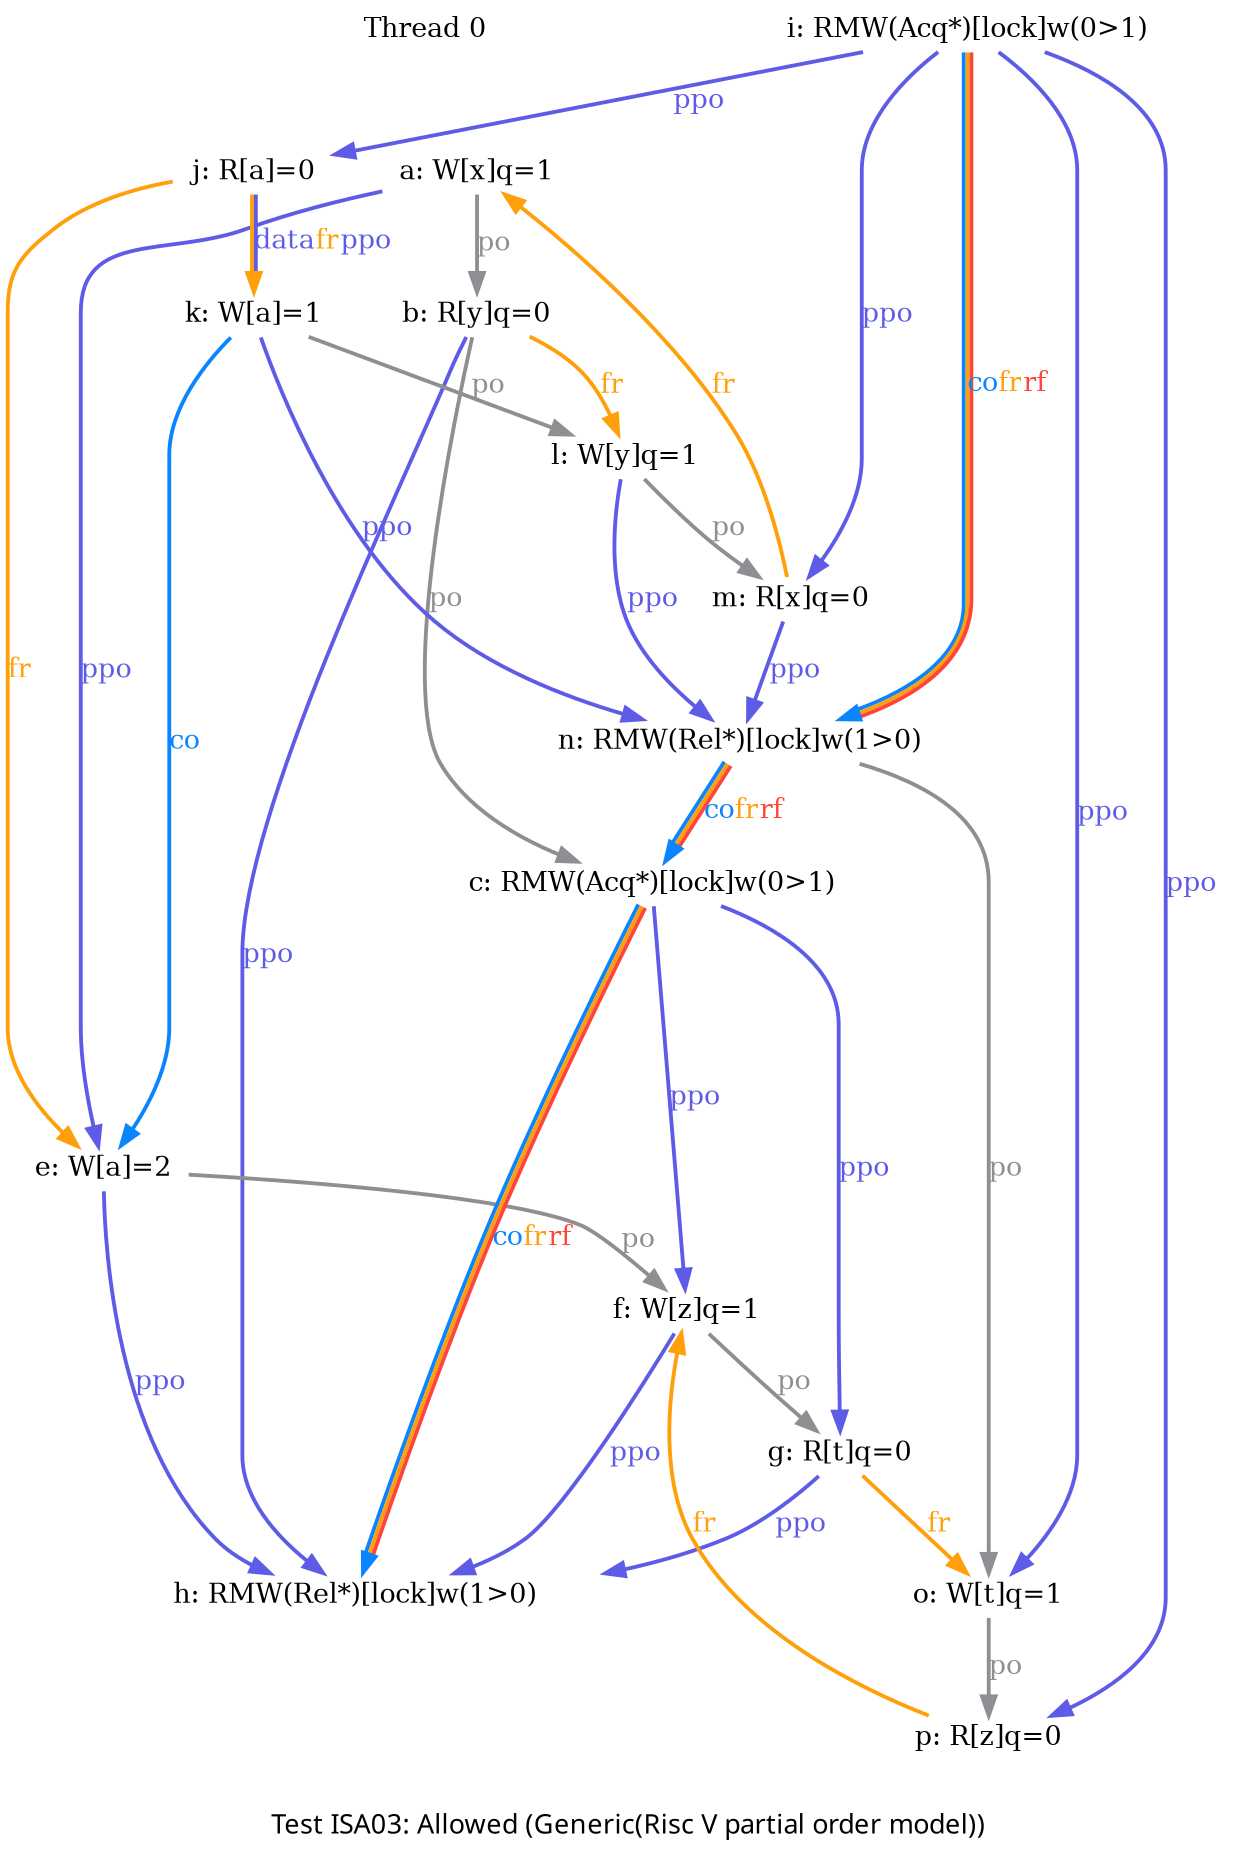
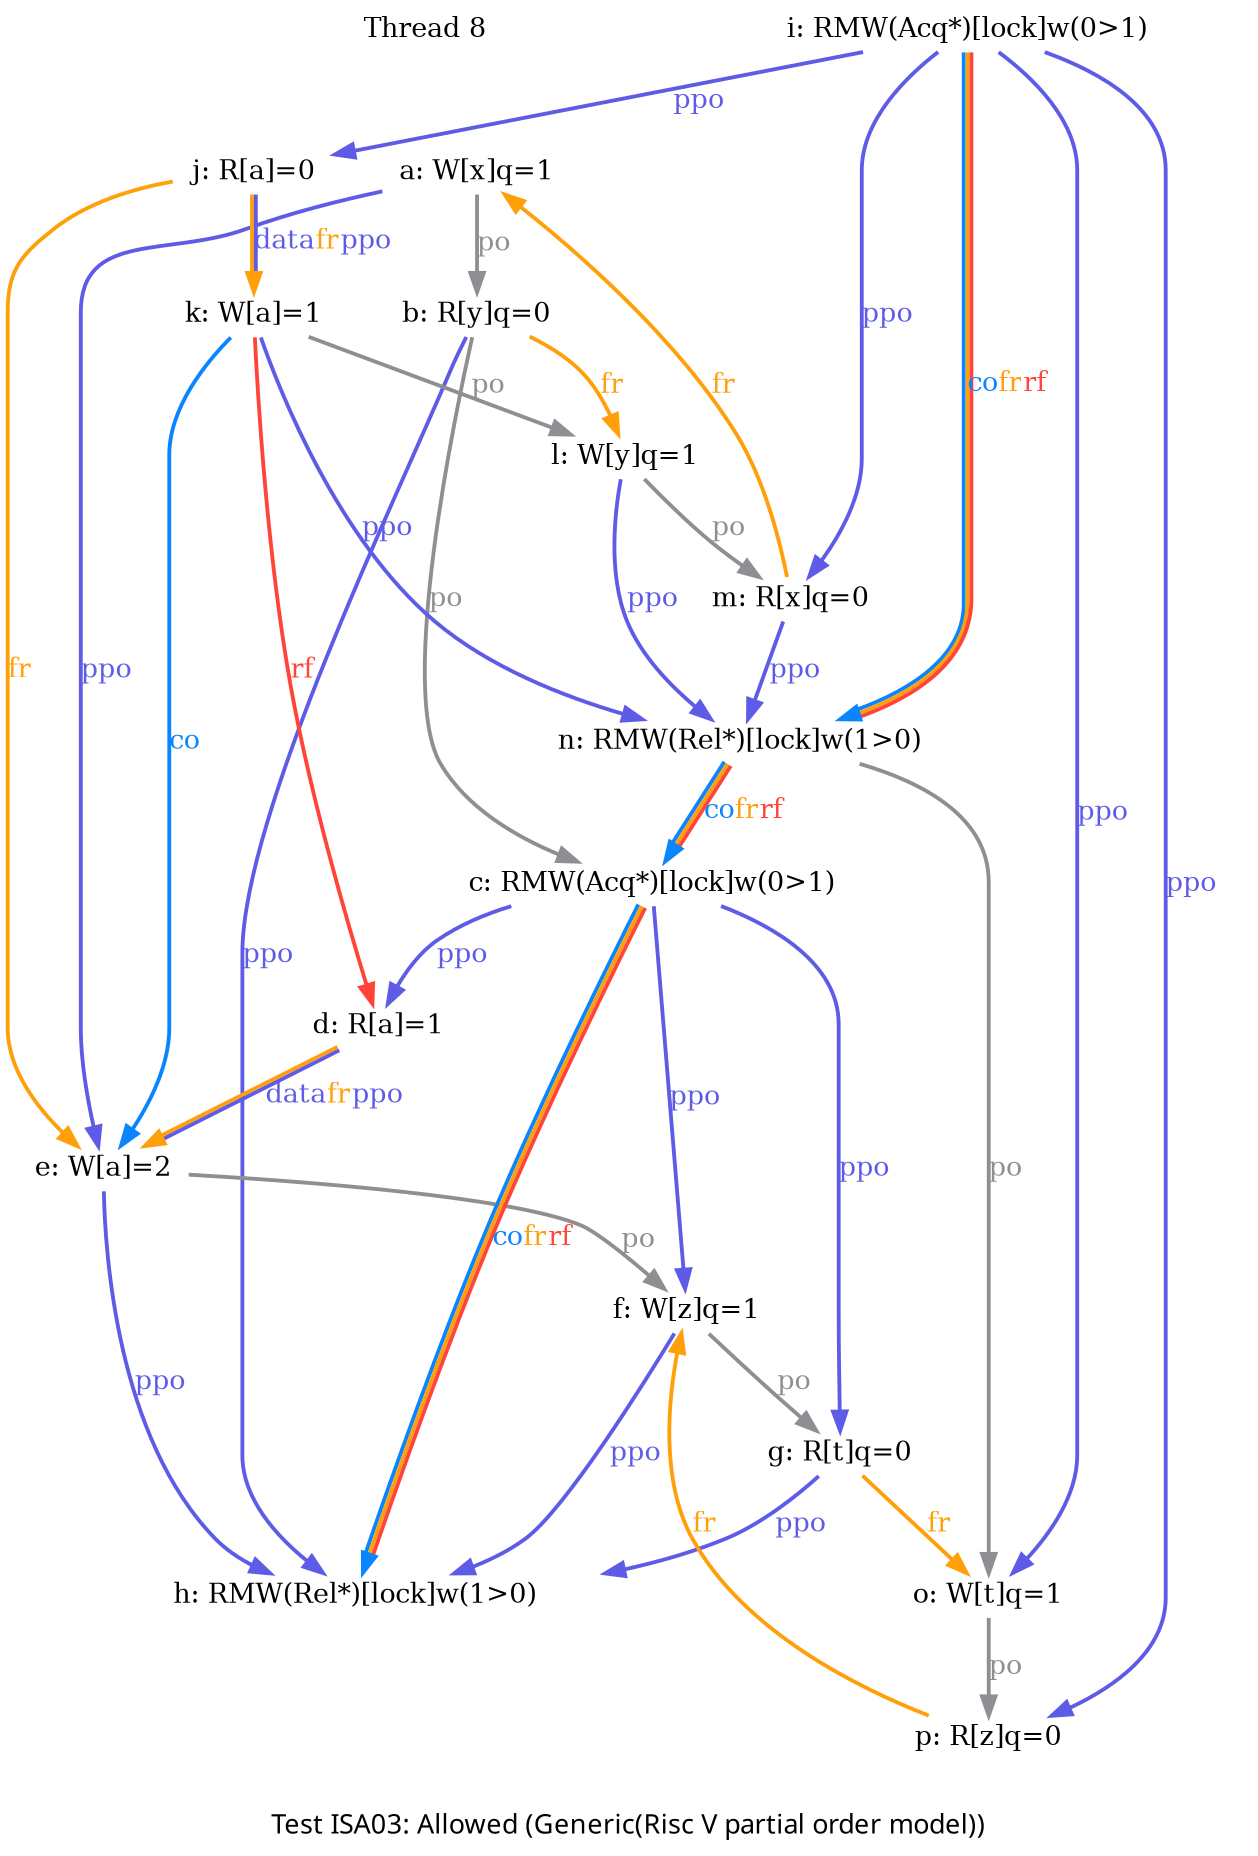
node "Thread 0": label "Thread 0" -> "Thread 8"
node "d: R[a]=1": added
